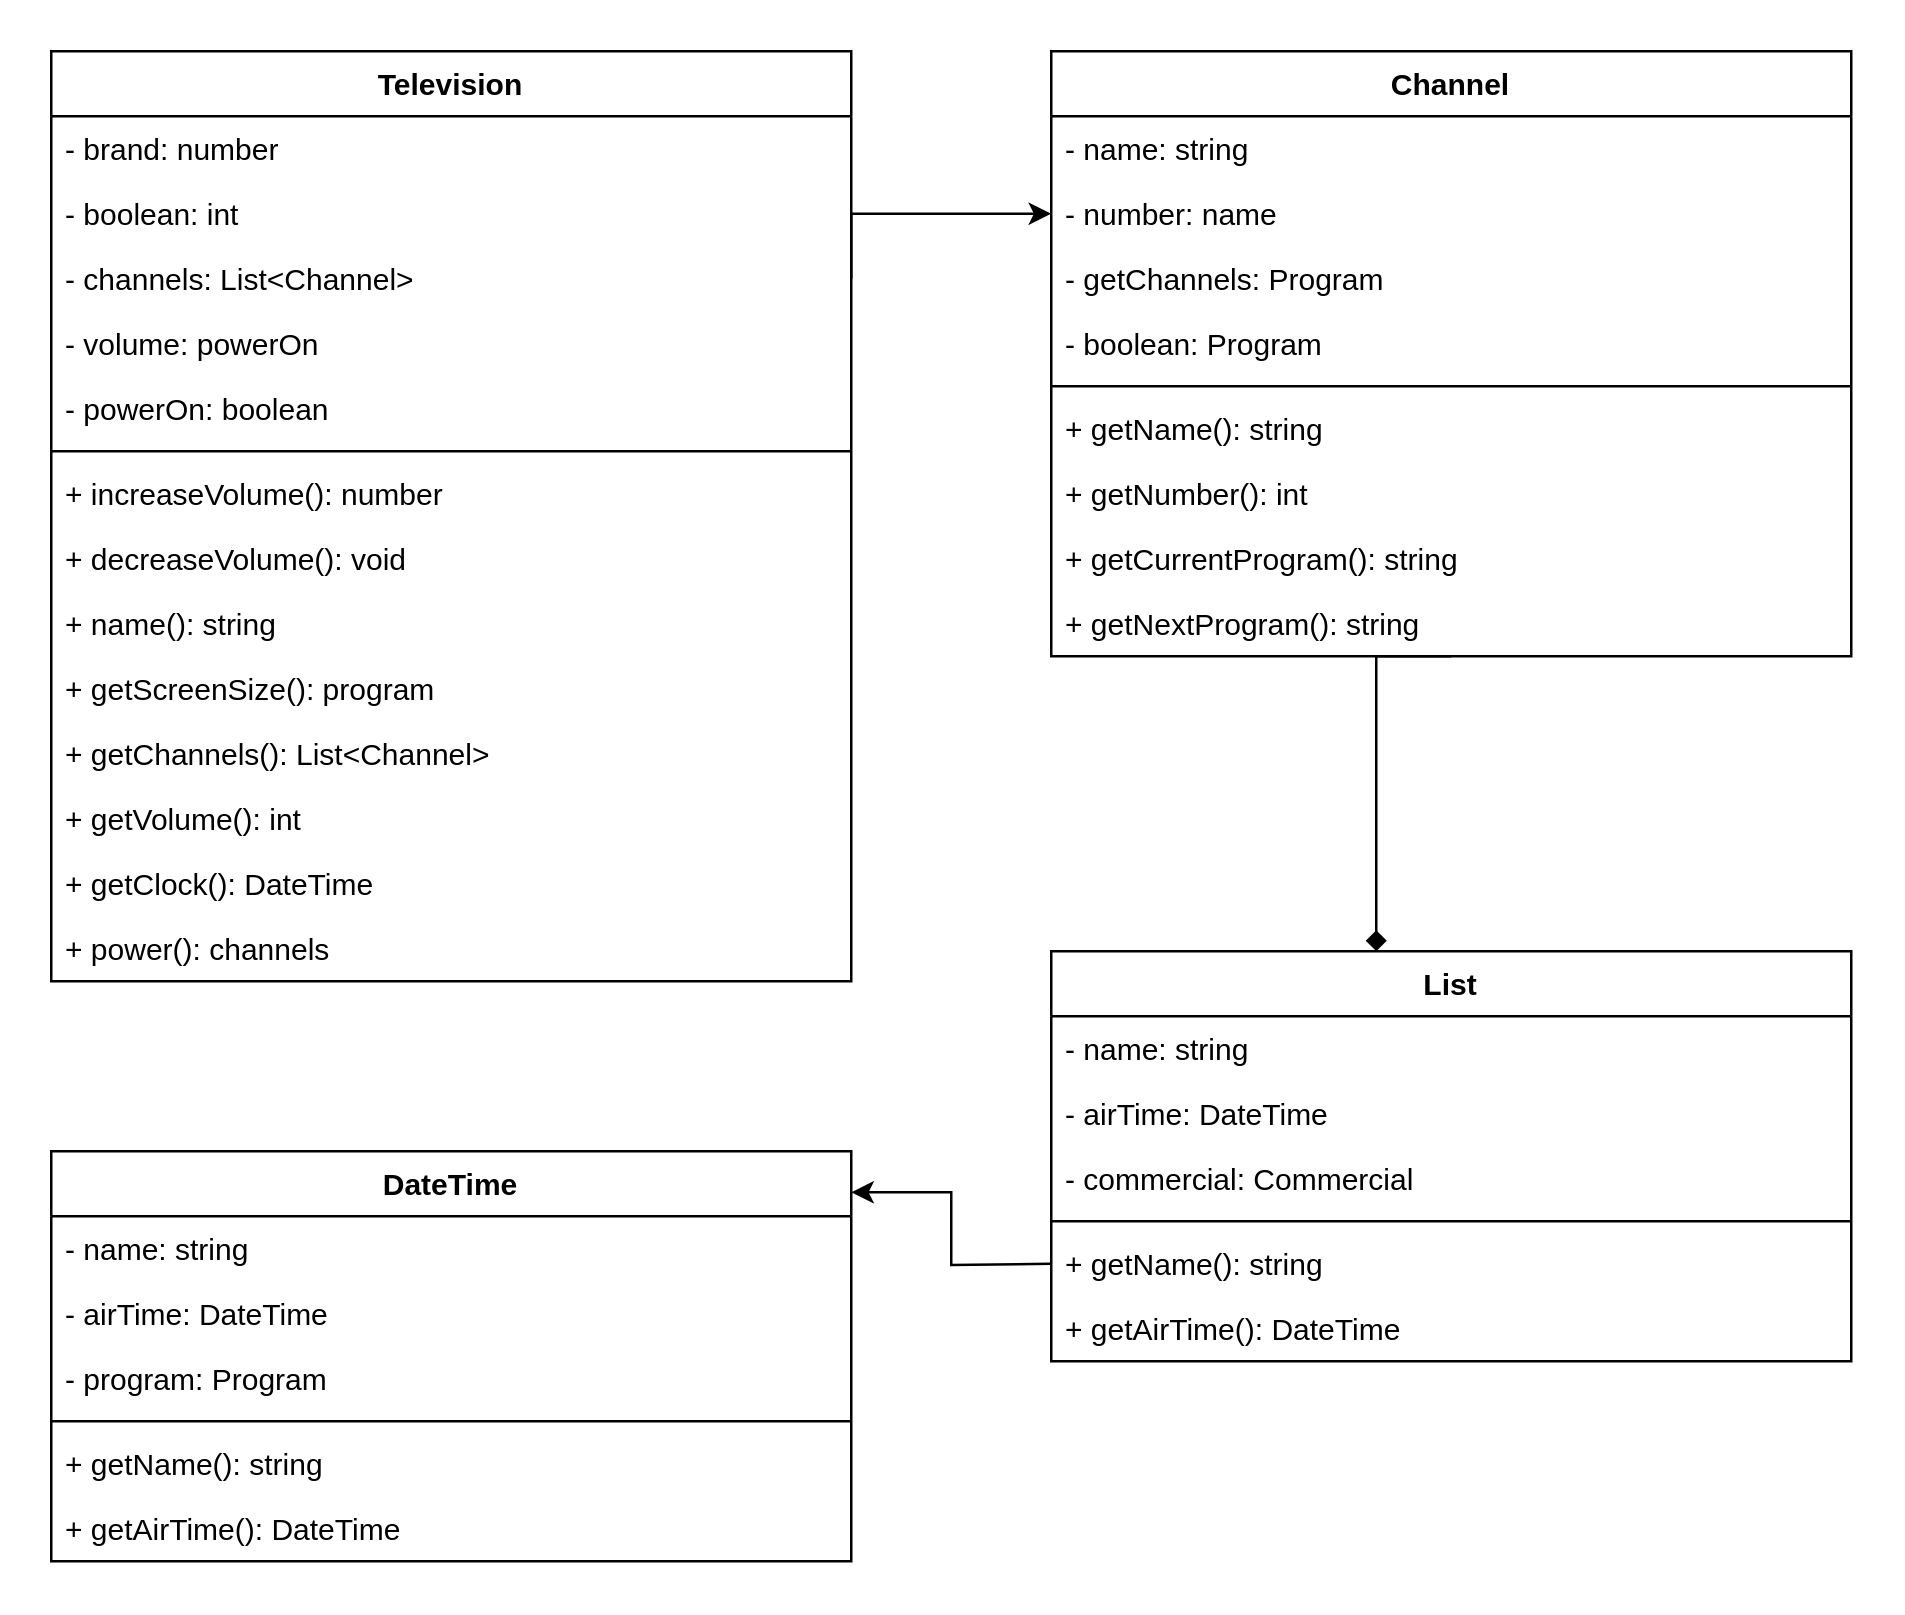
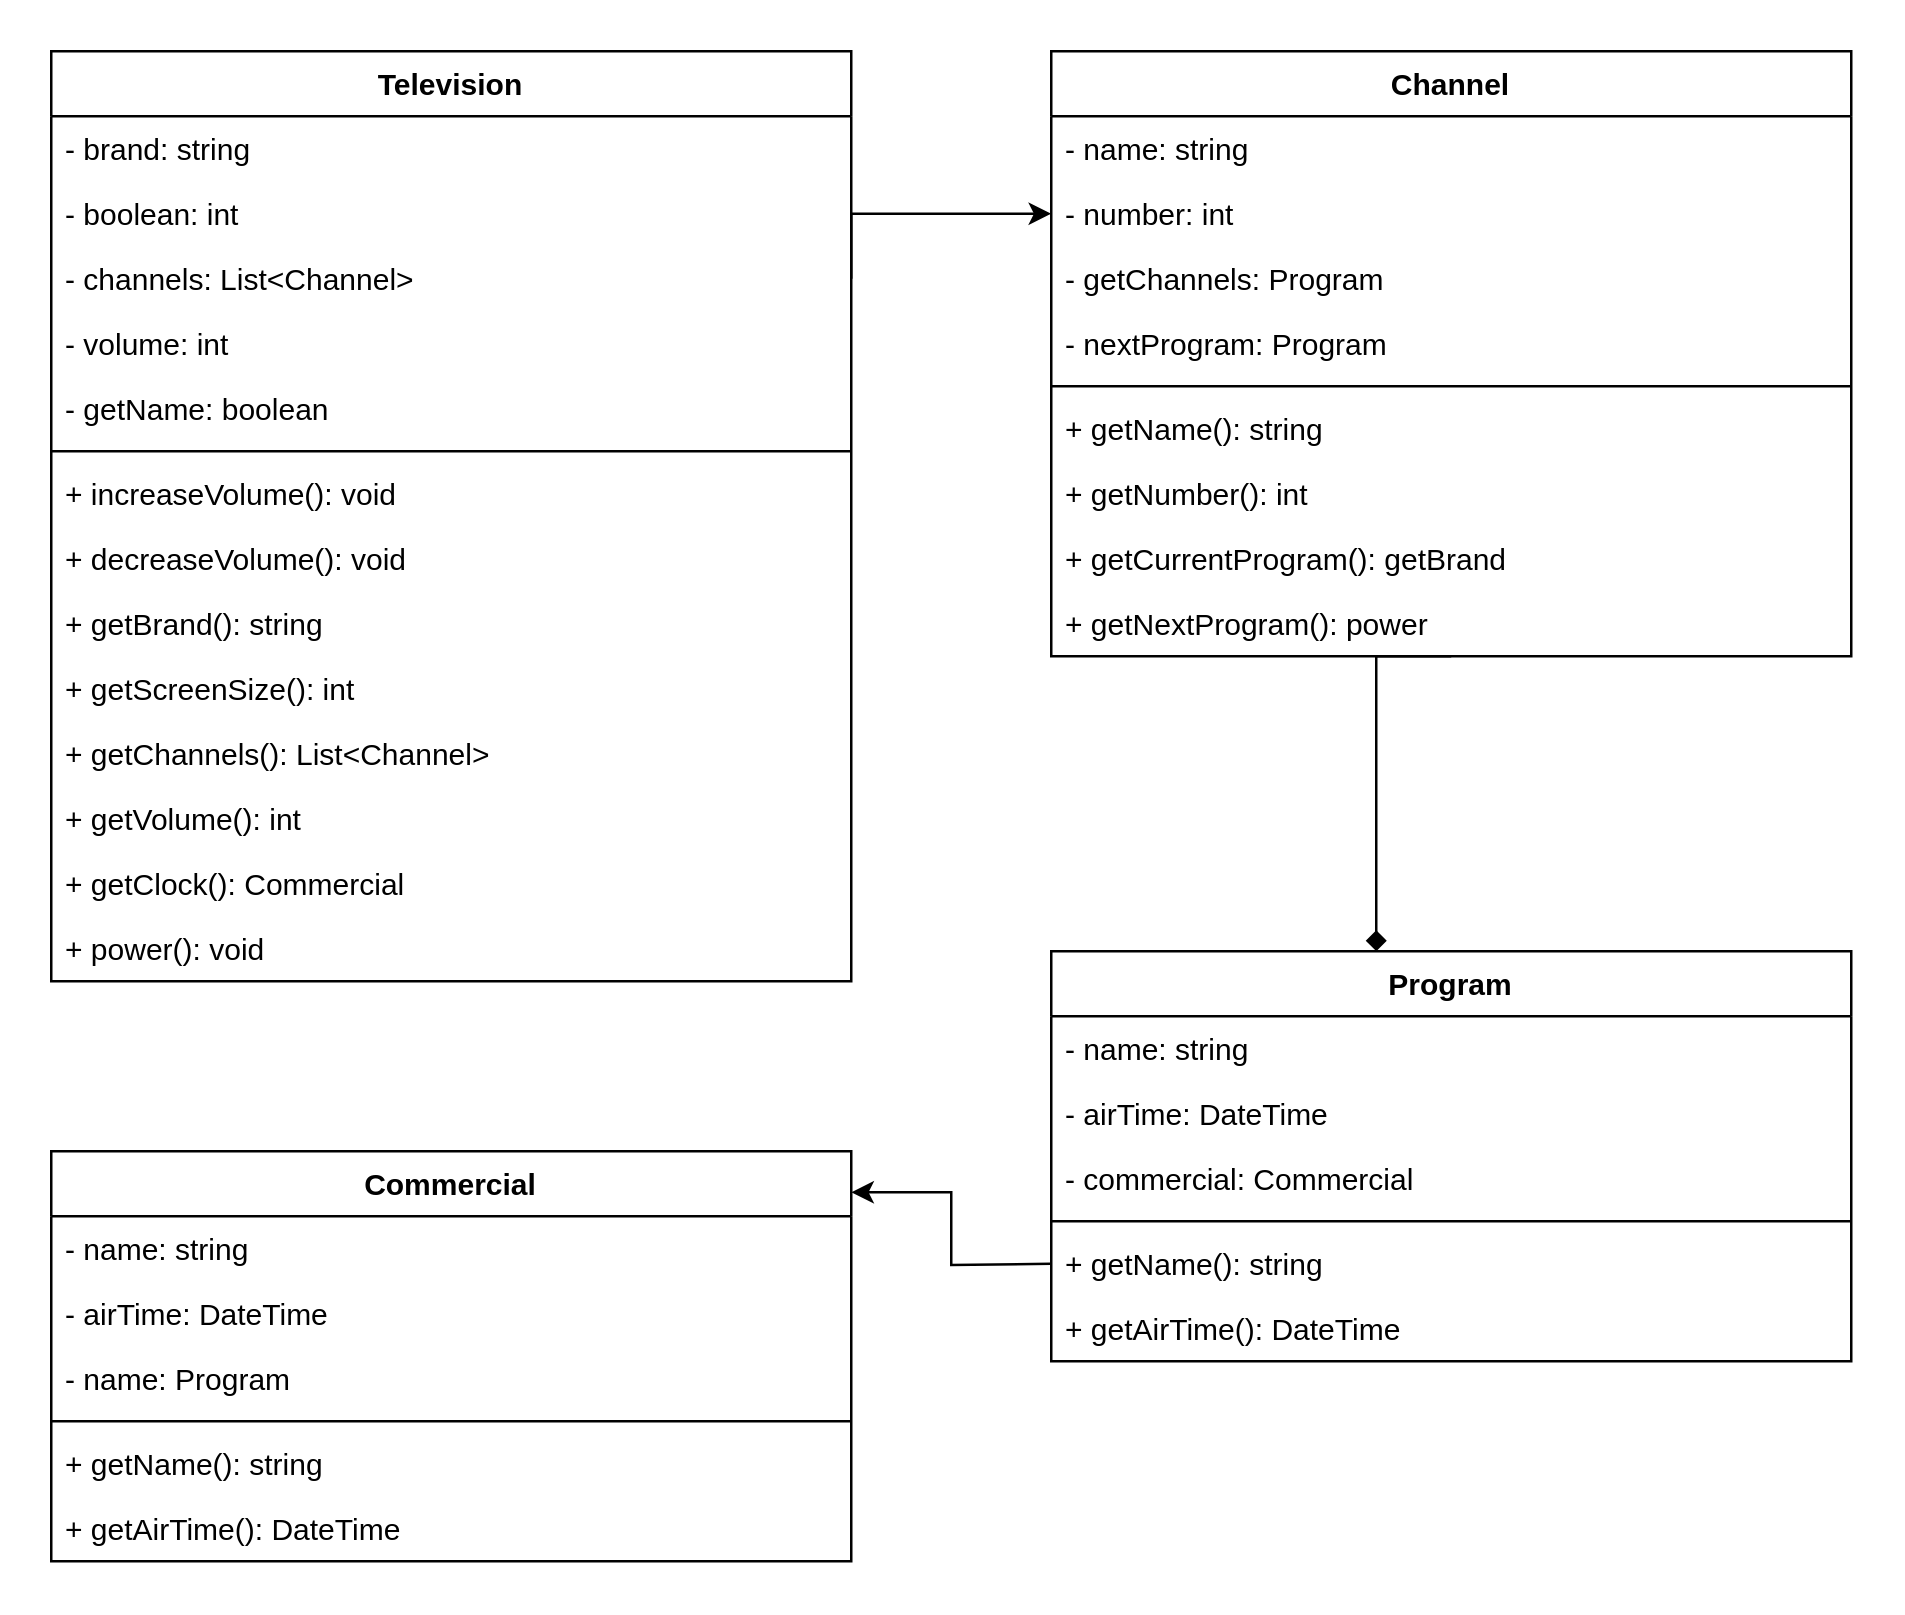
node "- brand: number": label "- brand: number" -> "- brand: string"
node "- number: name": label "- number: name" -> "- number: int"
node "- volume: powerOn": label "- volume: powerOn" -> "- volume: int"
node "- boolean: Program": label "- boolean: Program" -> "- nextProgram: Program"
node "- powerOn: boolean": label "- powerOn: boolean" -> "- getName: boolean"
node "+ increaseVolume(): number": label "+ increaseVolume(): number" -> "+ increaseVolume(): void"
node "+ getCurrentProgram(): string": label "+ getCurrentProgram(): string" -> "+ getCurrentProgram(): getBrand"
node "+ name(): string": label "+ name(): string" -> "+ getBrand(): string"
node "+ getNextProgram(): string": label "+ getNextProgram(): string" -> "+ getNextProgram(): power"
node "+ getScreenSize(): program": label "+ getScreenSize(): program" -> "+ getScreenSize(): int"
node "+ getClock(): DateTime": label "+ getClock(): DateTime" -> "+ getClock(): Commercial"
node "+ power(): channels": label "+ power(): channels" -> "+ power(): void"
node "List": label "List" -> "Program"
node "DateTime": label "DateTime" -> "Commercial"
node "- program: Program": label "- program: Program" -> "- name: Program"
